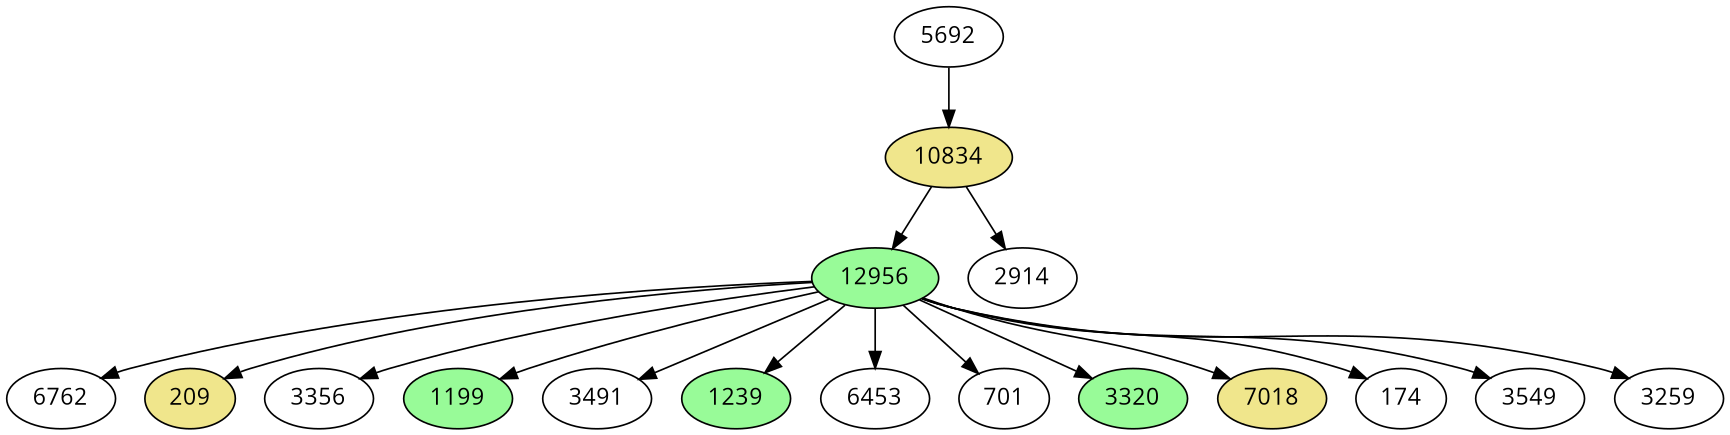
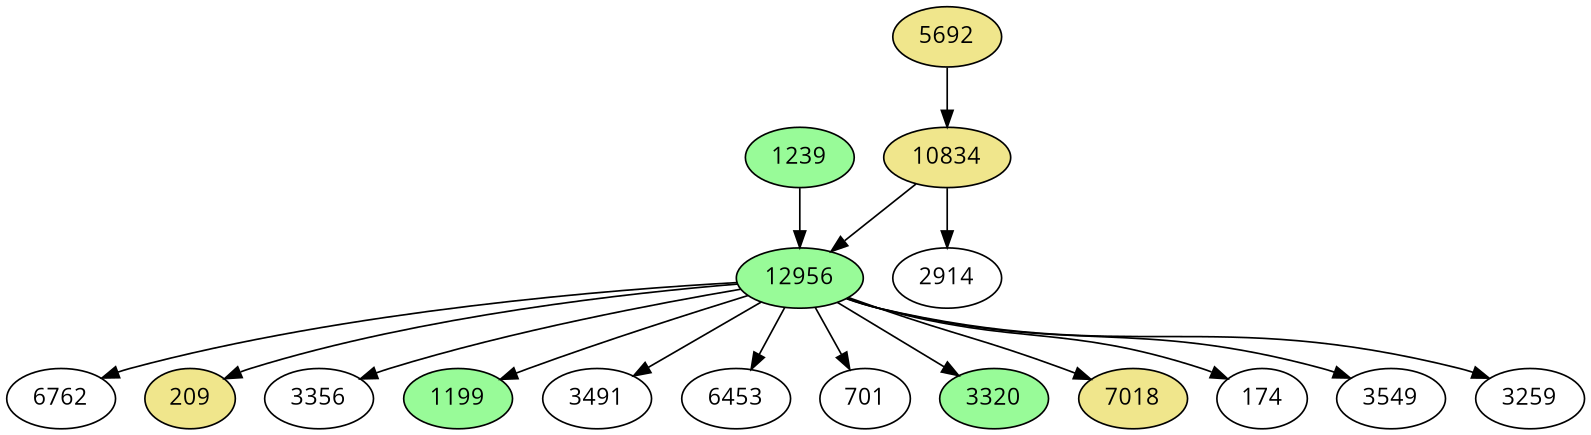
node "5692": fillcolor white -> khaki
edge "12956" -> "1239": reversed
